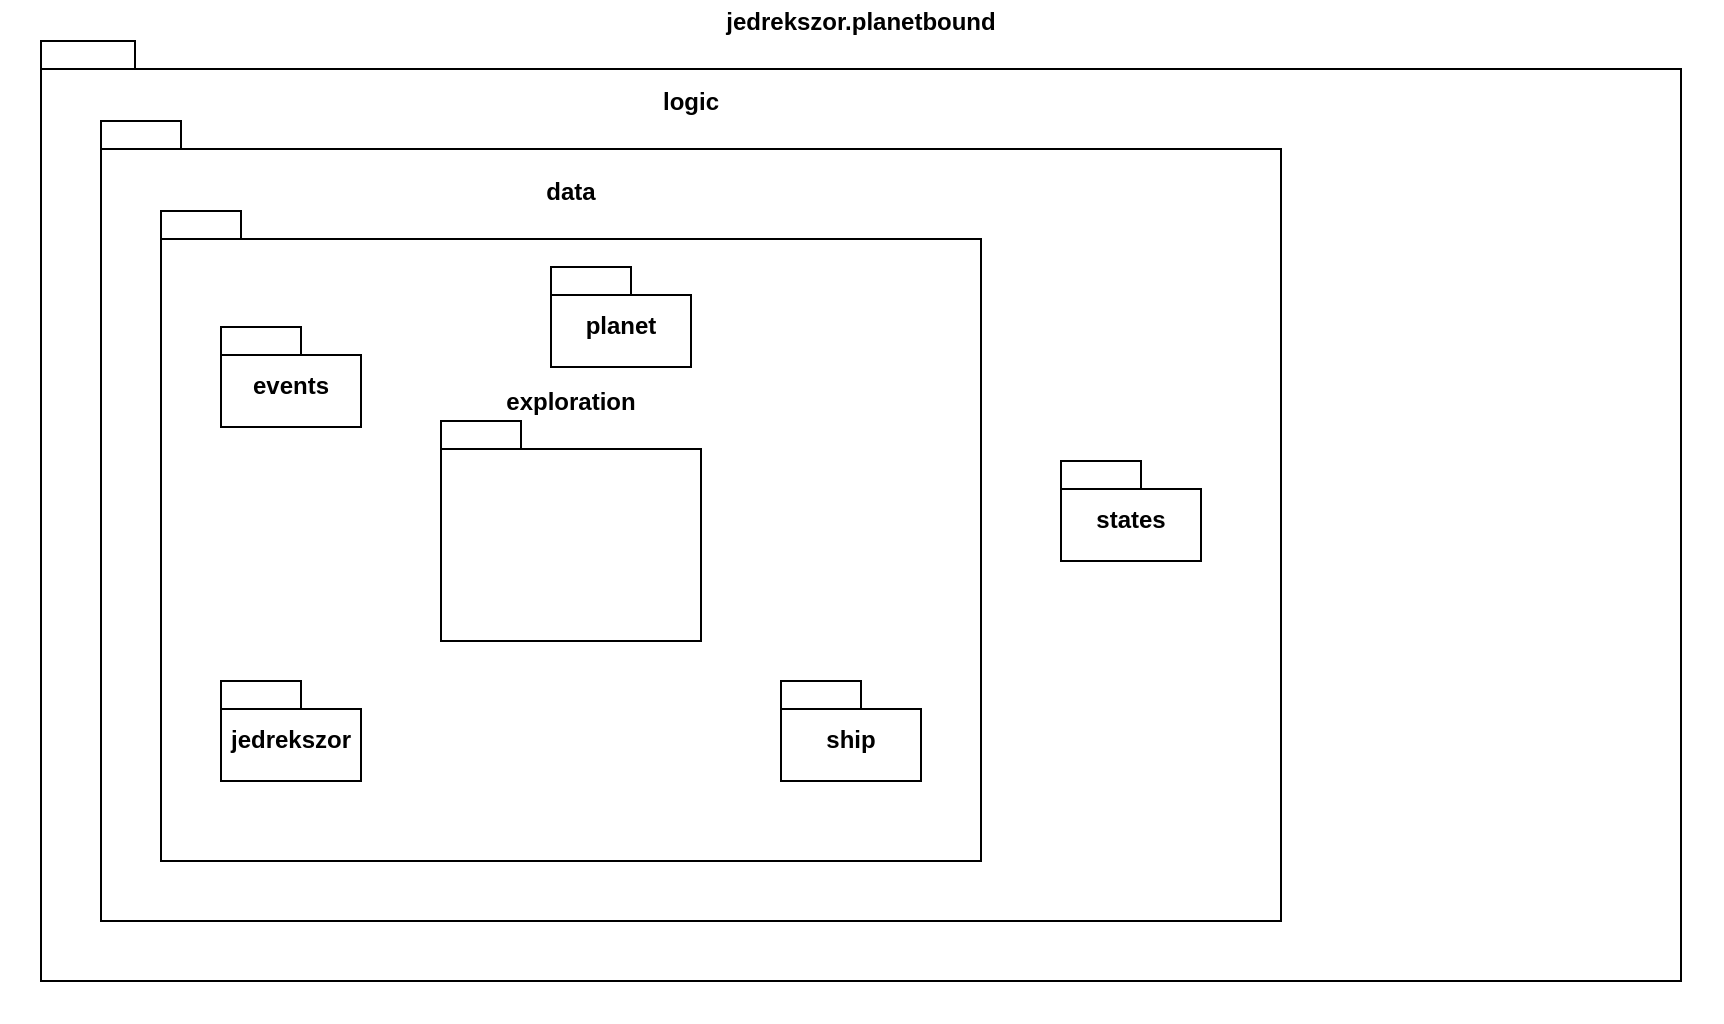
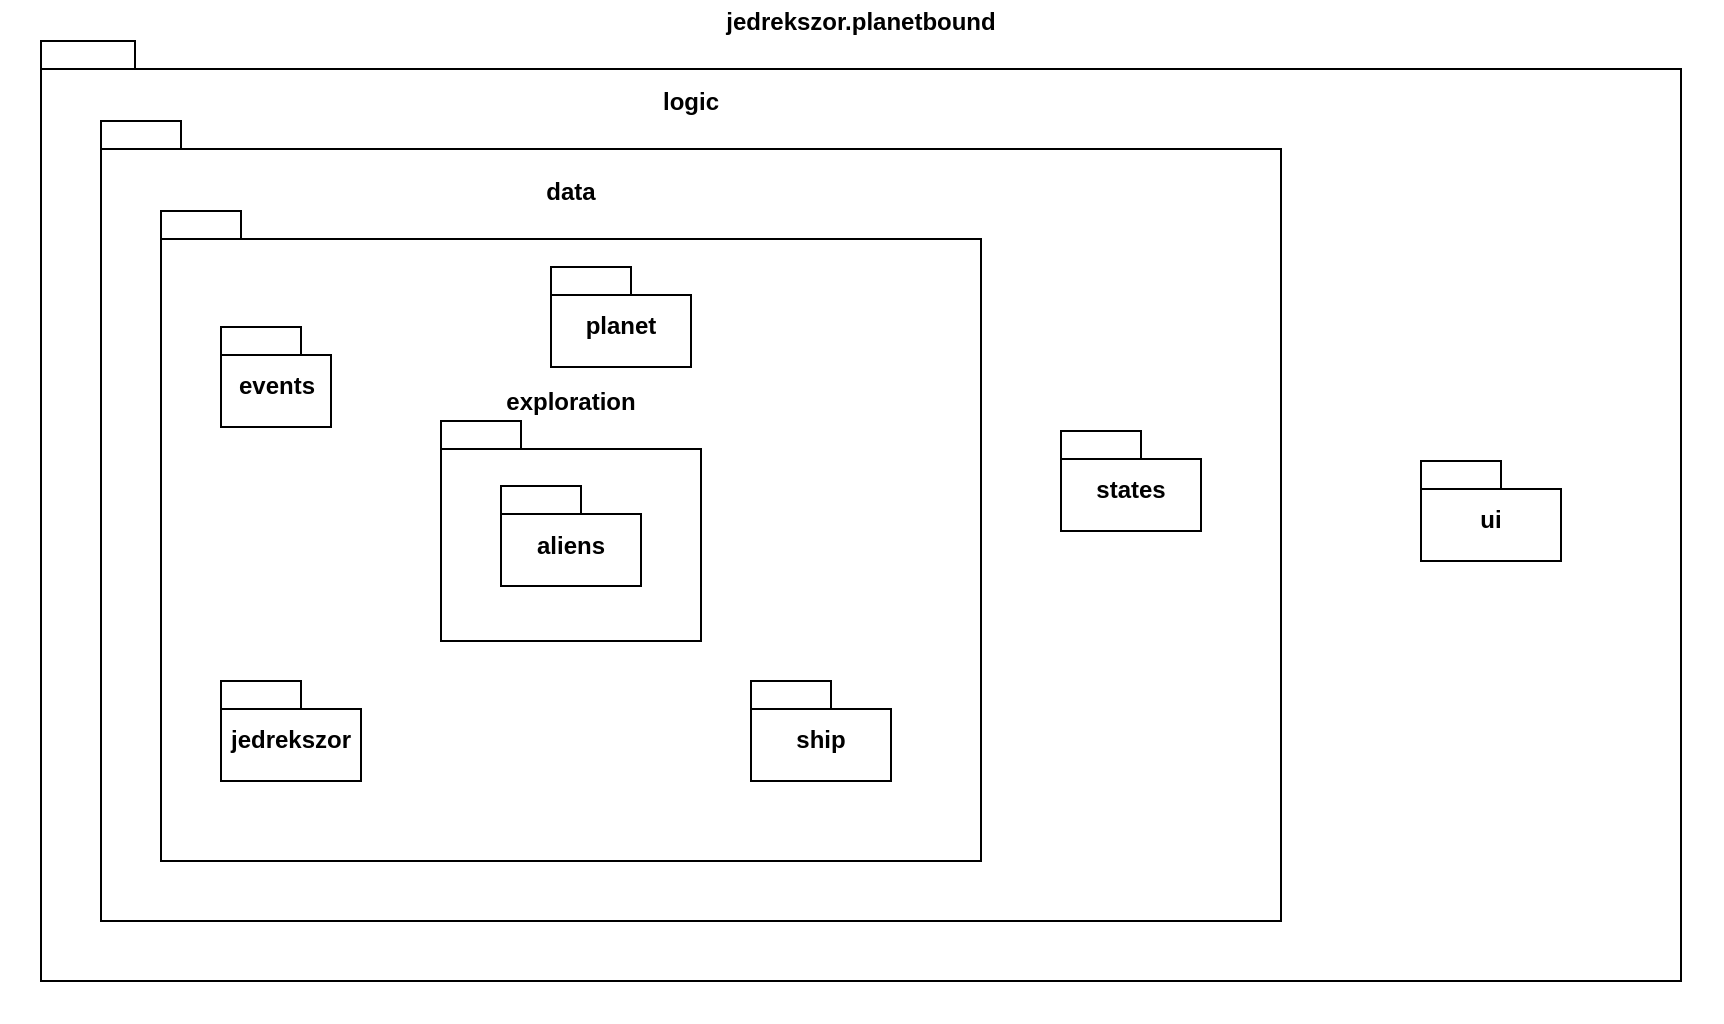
node "events": size 140x100 -> 110x100
node "states": moved (1131, 511) -> (1131, 481)
node "ui": added
node "aliens": added
node "ship": moved (851, 731) -> (821, 731)
